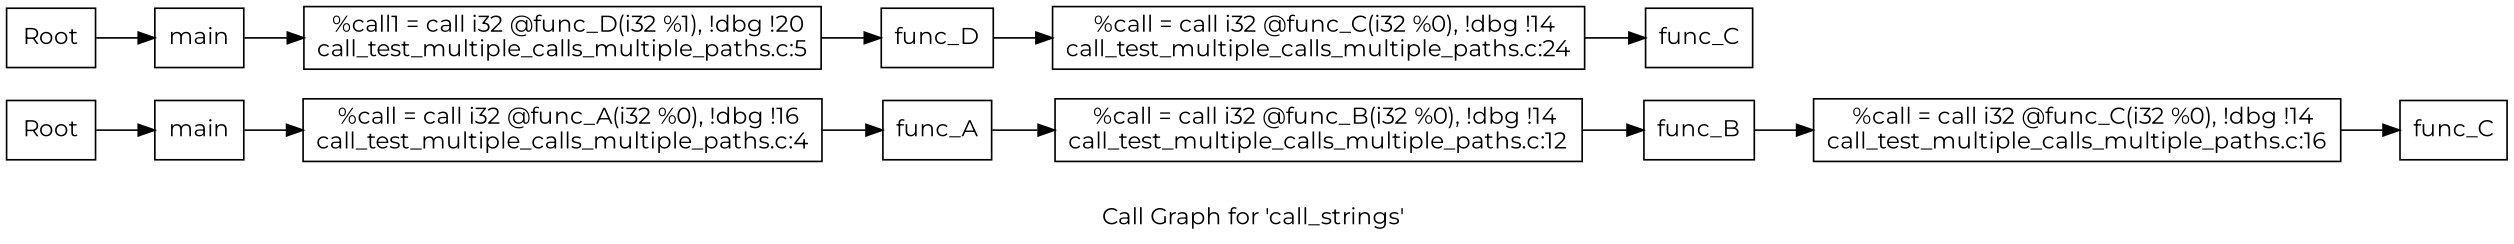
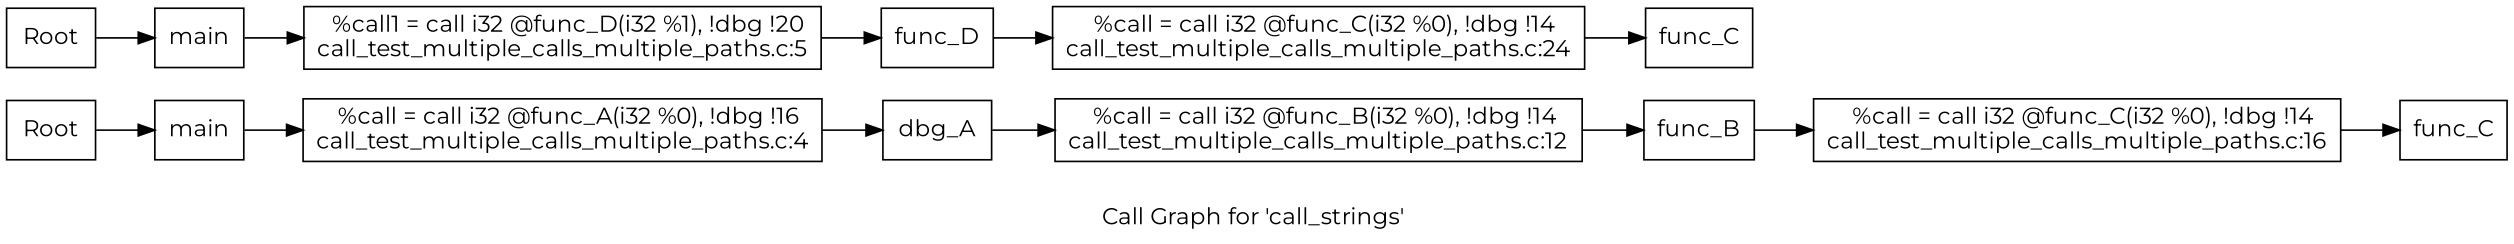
node "func_A": label "func_A" -> "dbg_A"
